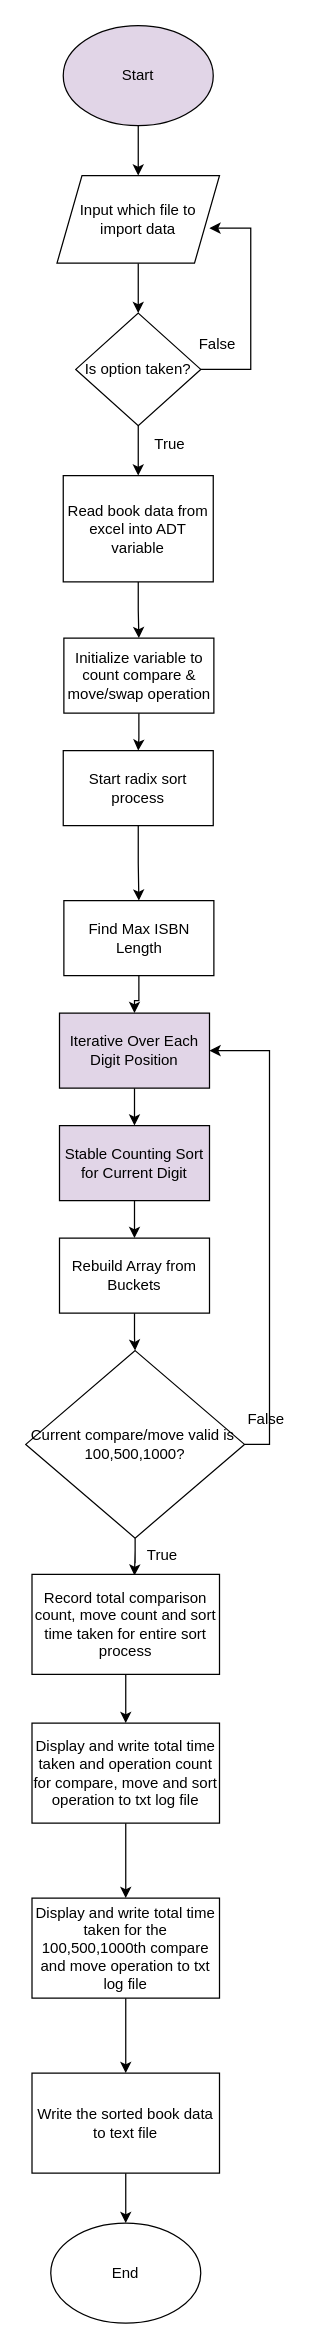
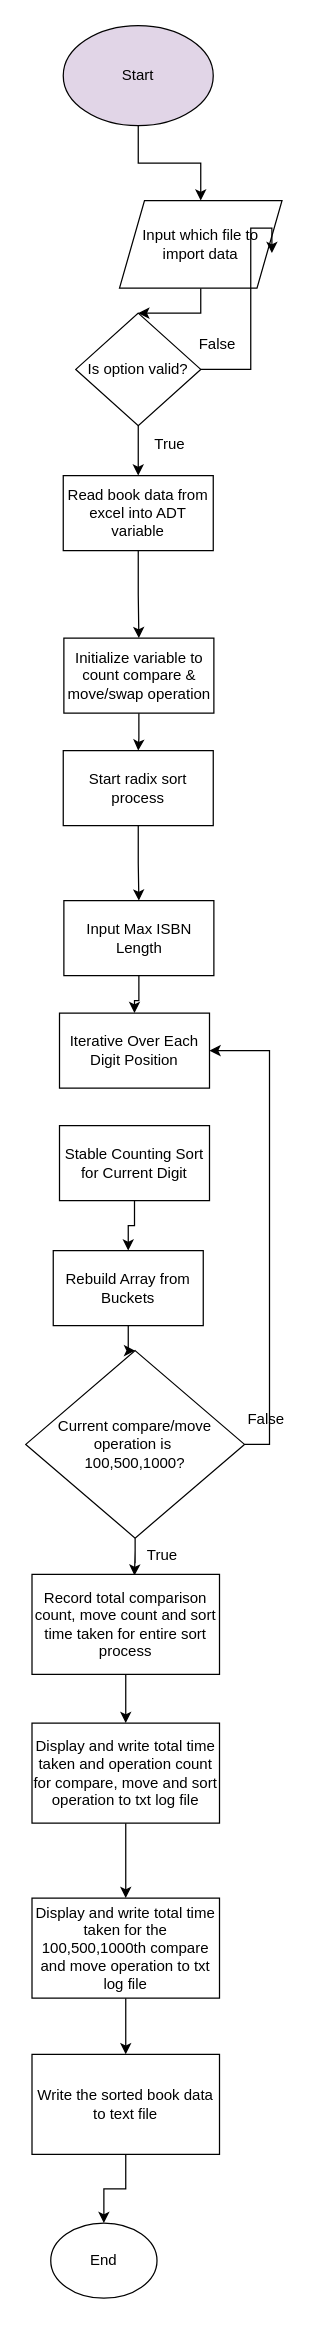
node "Input which file to import data": moved (138, 219) -> (201, 244)
node "Is option taken?": label "Is option taken?" -> "Is option valid?"
node "Read book data from excel into ADT variable": size 150x106 -> 150x75
node "Find Max ISBN Length": label "Find Max ISBN Length" -> "Input Max ISBN Length"
node "Iterative Over Each Digit Position": fillcolor #e1d5e7 -> #ffffff
edge "Iterative Over Each Digit Position" -> "Stable Counting Sort for Current Digit": removed
node "Stable Counting Sort for Current Digit": fillcolor #e1d5e7 -> #ffffff
node "Rebuild Array from Buckets": moved (134, 1276) -> (128, 1288)
node "Current compare/move valid is 100,500,1000?": label "Current compare/move valid is 100,500,1000?" -> "Current compare/move operation is 100,500,1000?"
node "Write the sorted book data to text file": moved (126, 2123) -> (126, 2104)
node "End": size 150x100 -> 106x75
